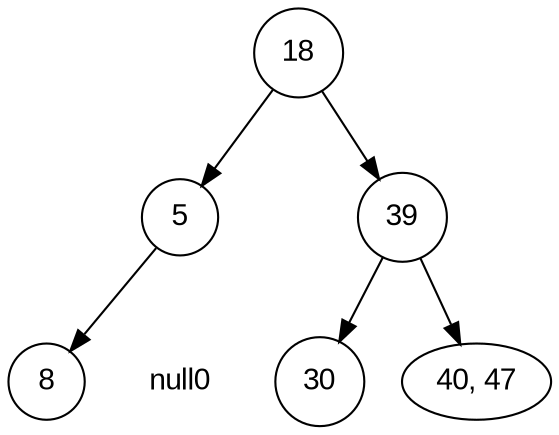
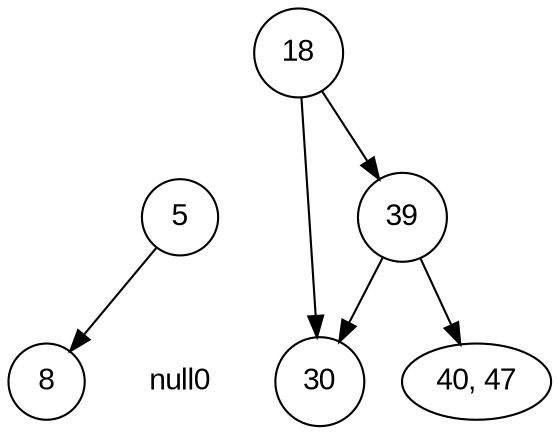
edge "18" -> "5": now "18" -> "30"
